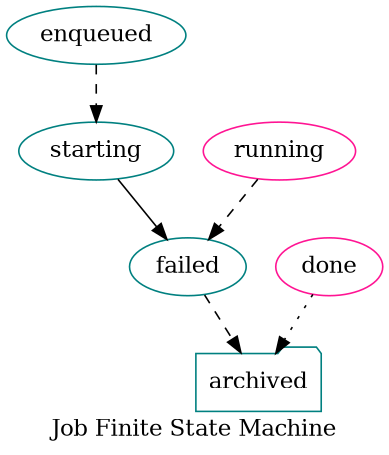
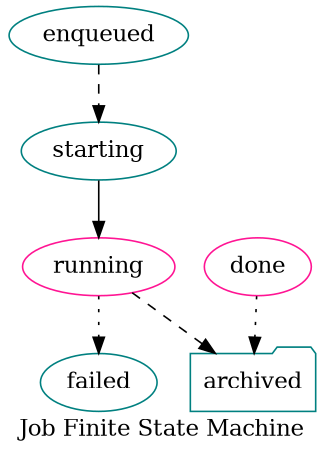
edge "starting" -> "failed": now "starting" -> "running"
edge "running" -> "failed": style dashed -> dotted
edge "failed" -> "archived": now "running" -> "archived"
